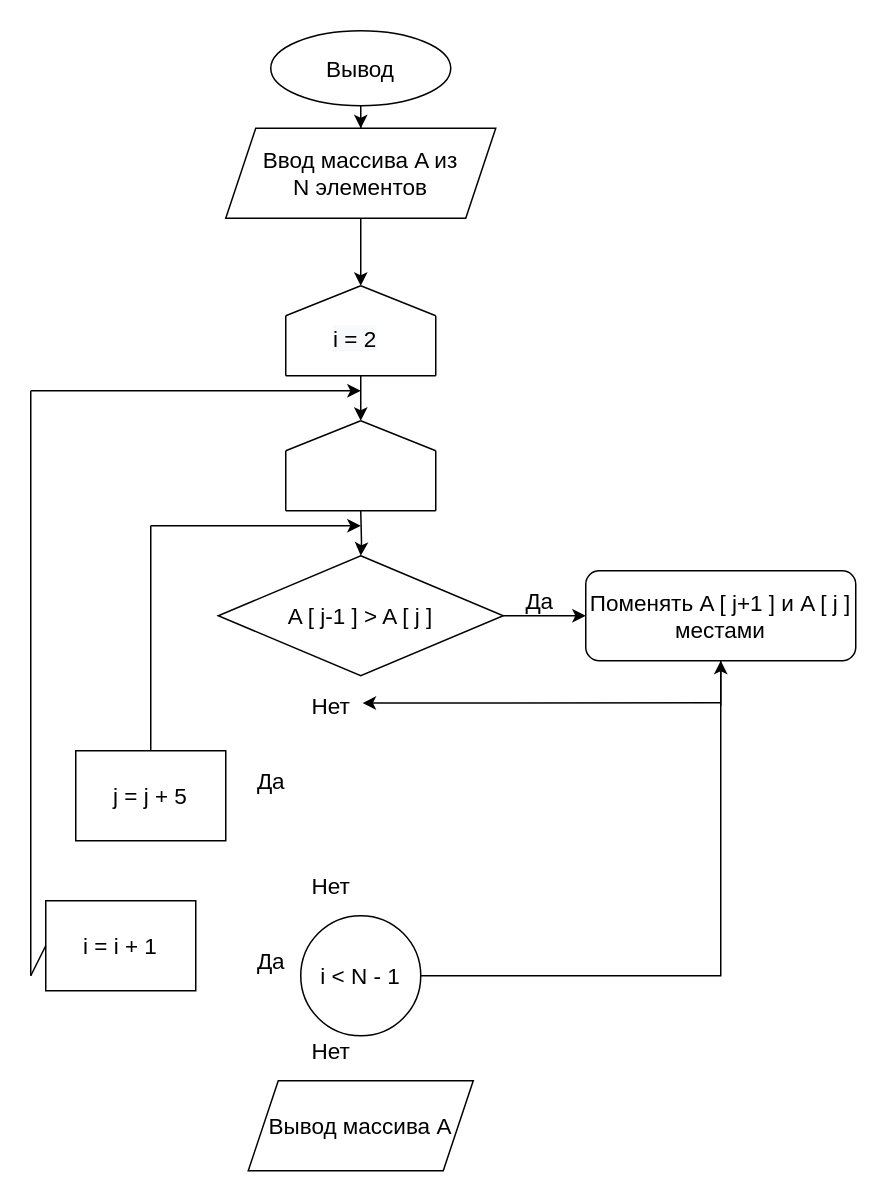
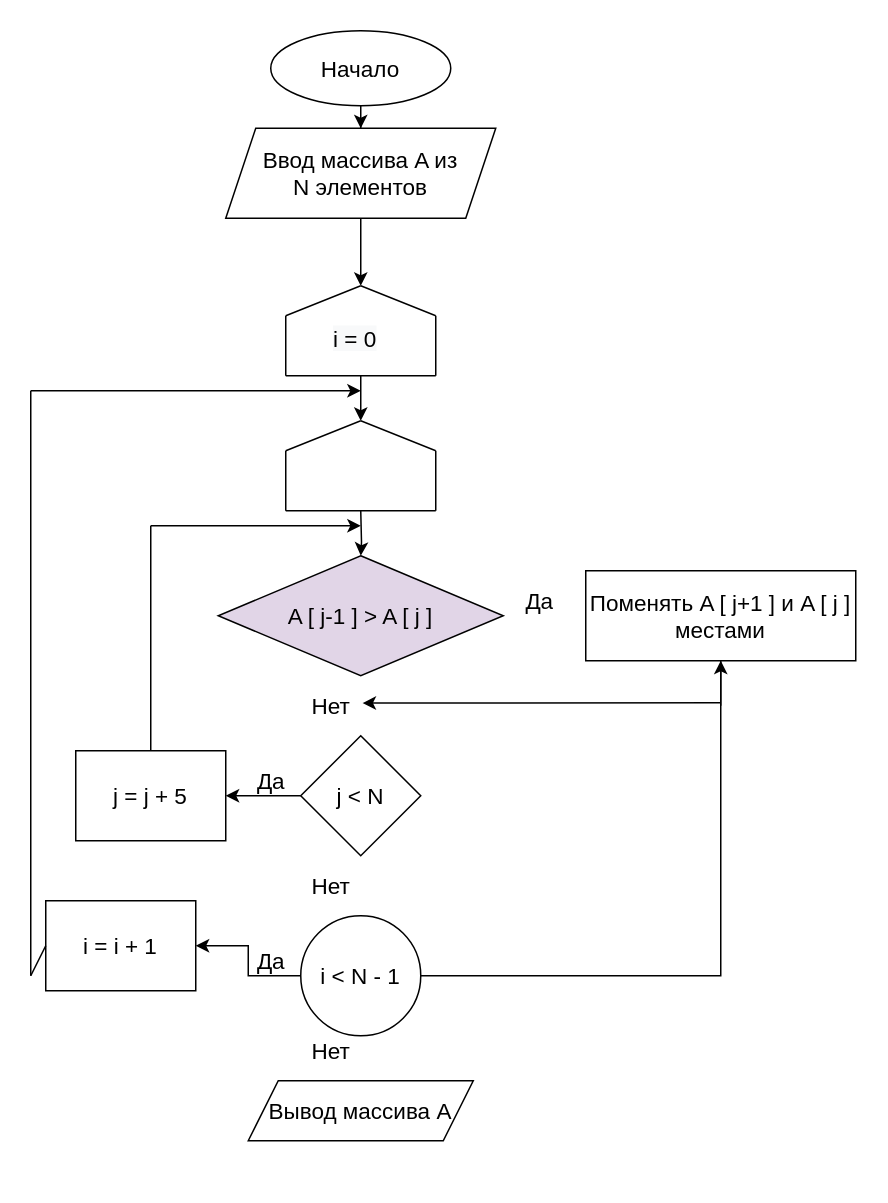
node "Вывод": label "Вывод" -> "Начало"
node "i = 2": label "i = 2" -> "i = 0"
node "A [ j-1 ] > A [ j ]": fillcolor #ffffff -> #e1d5e7
edge "A [ j-1 ] > A [ j ]" -> "Поменять A [ j+1 ] и A [ j ] местами": removed
node "Поменять A [ j+1 ] и A [ j ] местами": shape rounded rectangle -> rectangle
edge "j < N" -> "j = j + 5": added
node "j < N": added
edge "i < N - 1" -> "i = i + 1": added
node "Вывод массива А": size 225x90 -> 225x60
